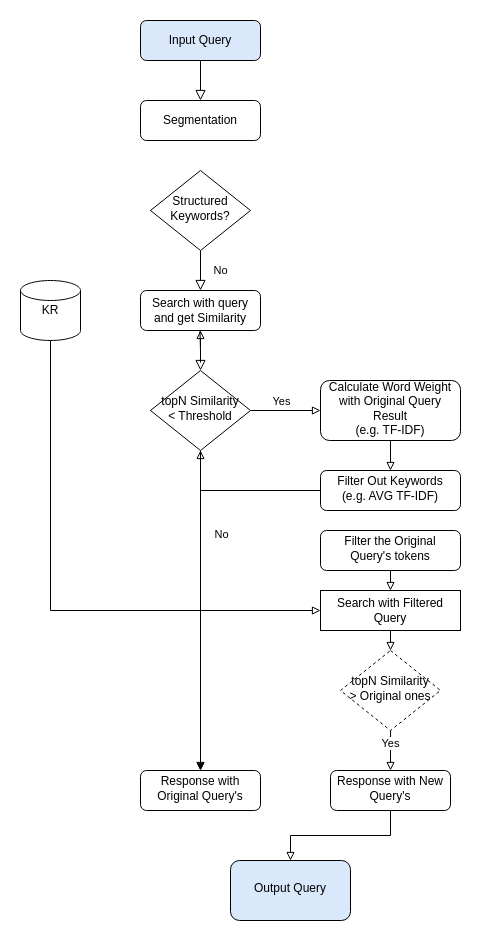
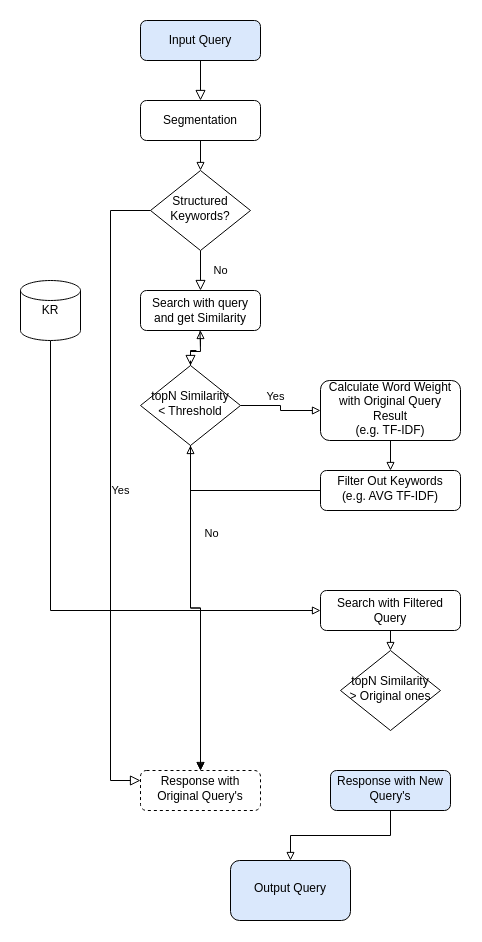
edge "Segmentation" -> "Structured Keywords?": added
node "topN Similarity < Threshold": moved (201, 411) -> (191, 406)
edge "Structured Keywords?" -> "Response with Original Query's": added, label "Yes"
node "Filter the Original Query's tokens": removed
edge "Filter the Original Query's tokens" -> "Search with Filtered Query": removed
node "Search with Filtered Query": shape rectangle -> rounded rectangle
node "topN Similarity > Original ones": style dashed -> solid
edge "topN Similarity > Original ones" -> "Response with New Query's": removed, label "Yes"
node "Response with Original Query's": style solid -> dashed
node "Response with New Query's": fillcolor #ffffff -> #dae8fc
